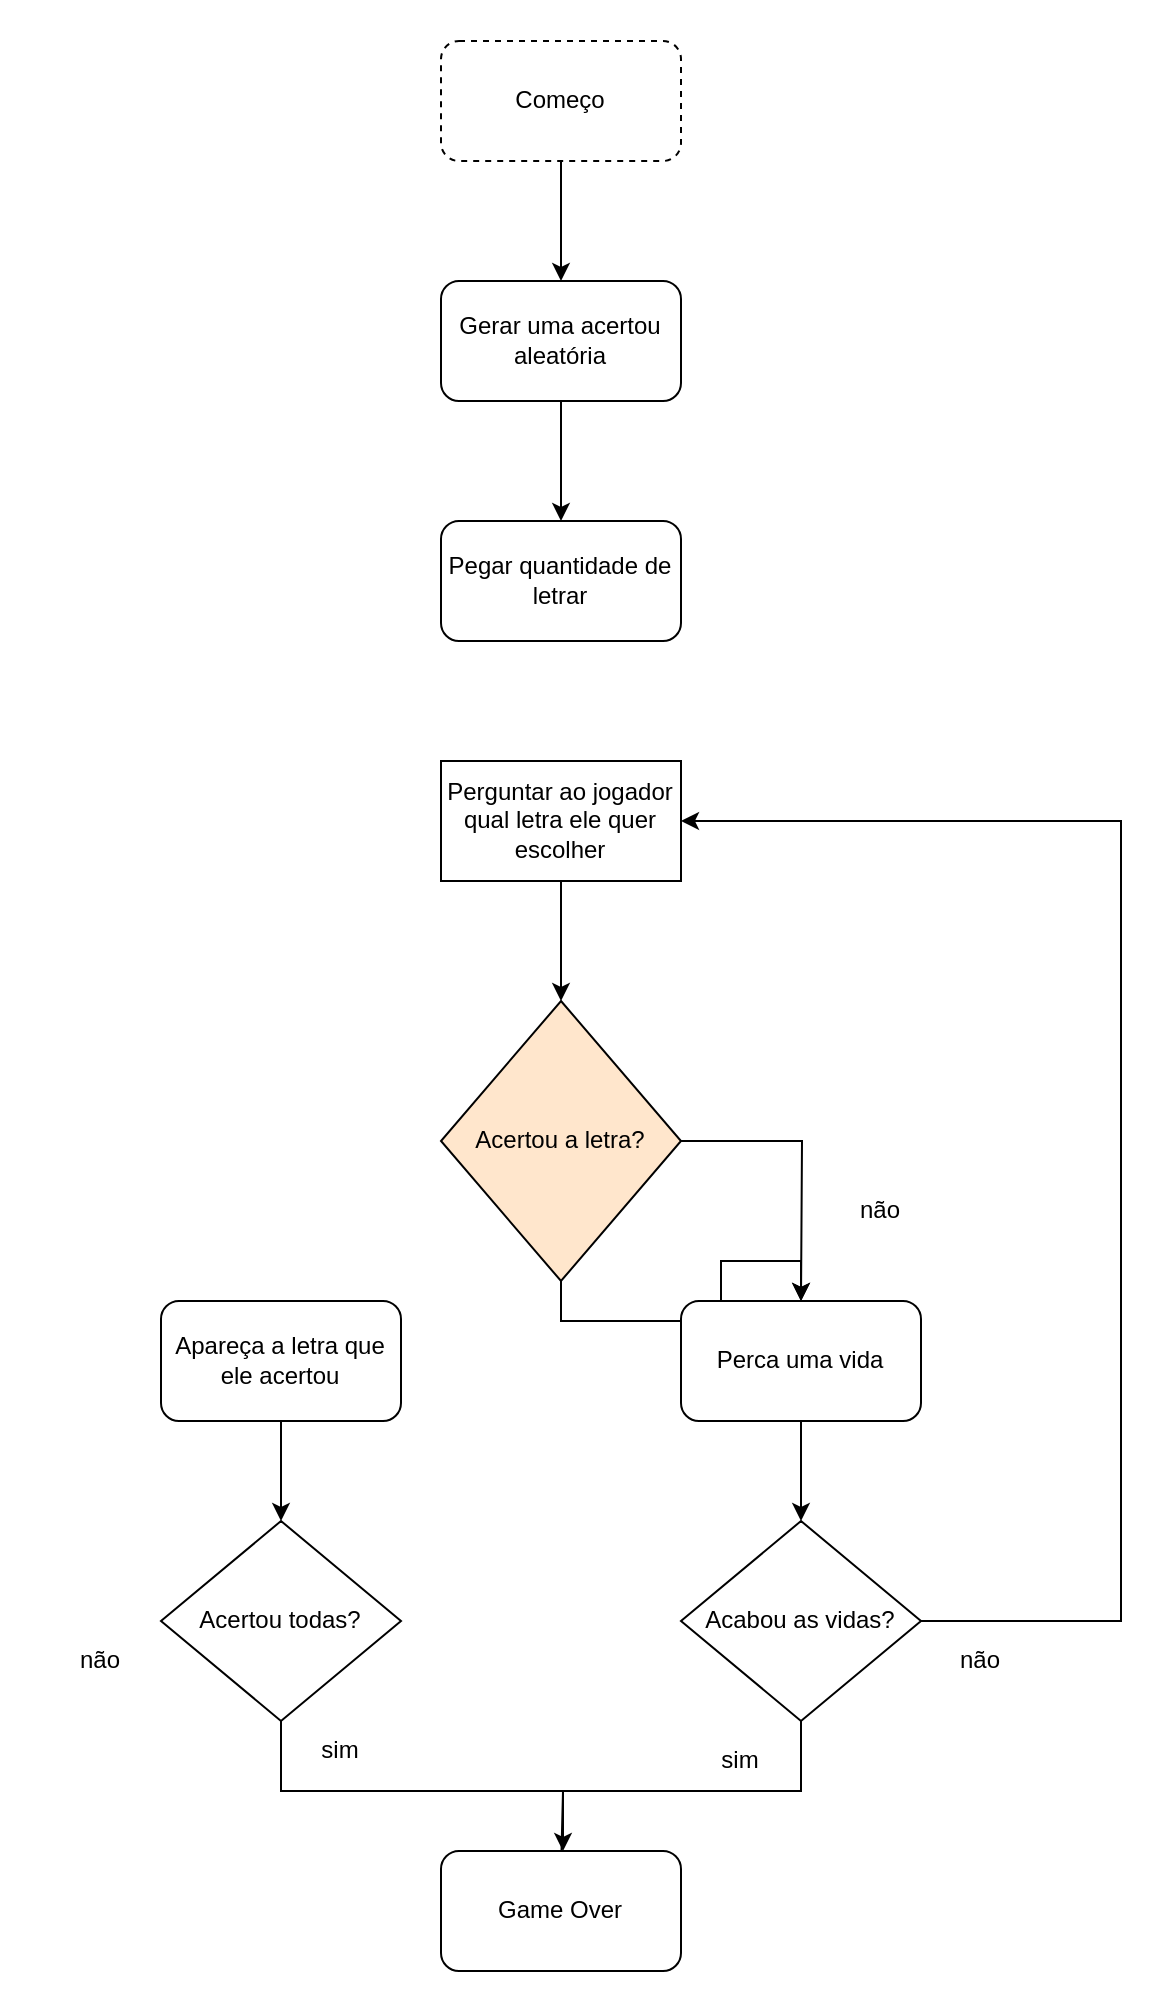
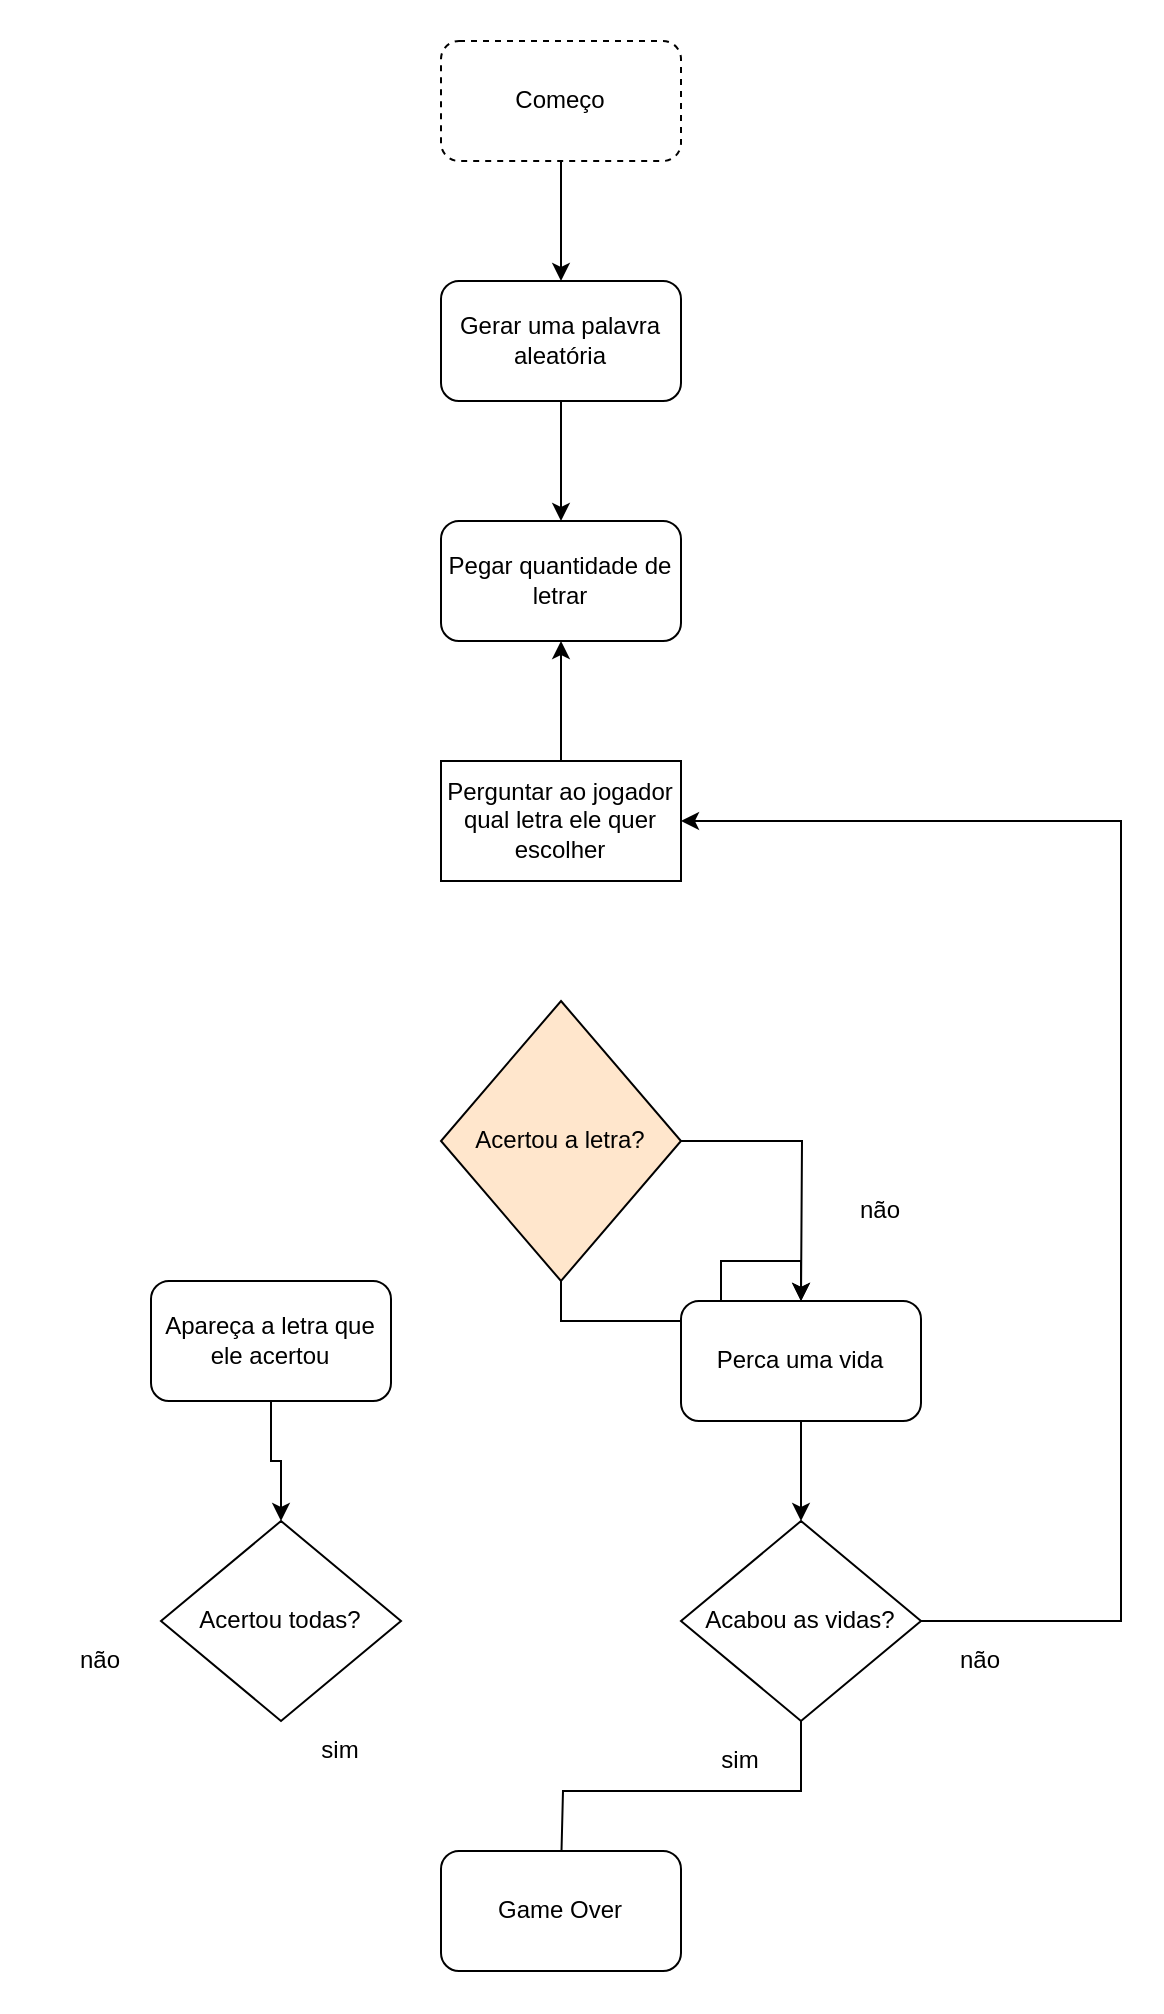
node "Gerar uma acertou aleatória": label "Gerar uma acertou aleatória" -> "Gerar uma palavra aleatória"
edge "Perguntar ao jogador qual letra ele quer escolher" -> "Acertou a letra?": now "Perguntar ao jogador qual letra ele quer escolher" -> "Pegar quantidade de letrar"
node "Apareça a letra que ele acertou": moved (281, 1361) -> (271, 1341)
edge "Acertou todas?" -> "Game Over": removed
